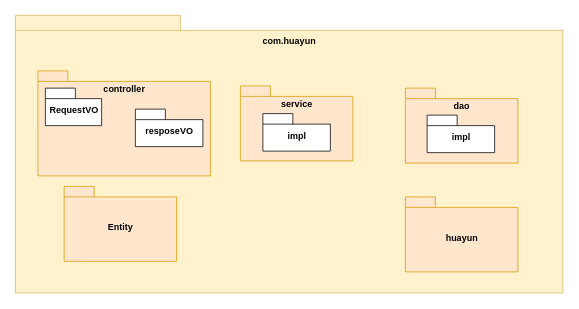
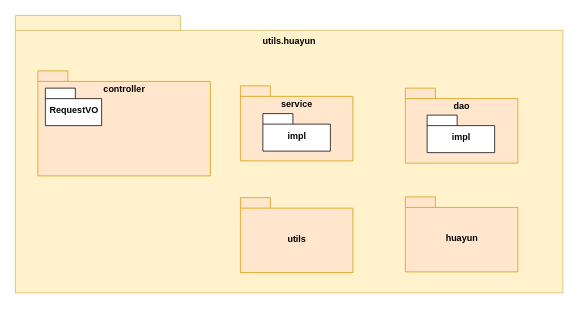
node "com.huayun": label "com.huayun" -> "utils.huayun"
node "resposeVO": removed
node "Entity": removed
node "utils": added
